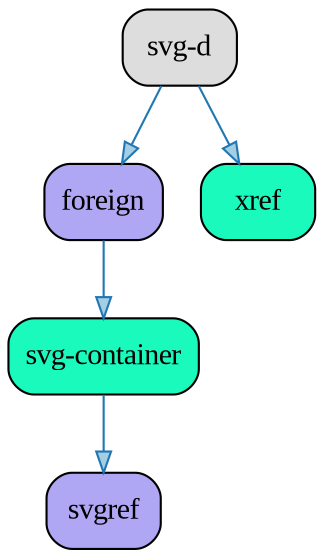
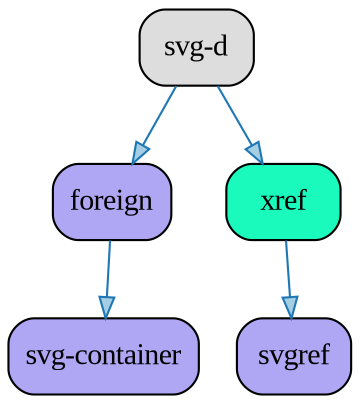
node "svg-container": fillcolor #1afabc -> #afa7f4
edge "svg-container" -> "svgref": now "xref" -> "svgref"
